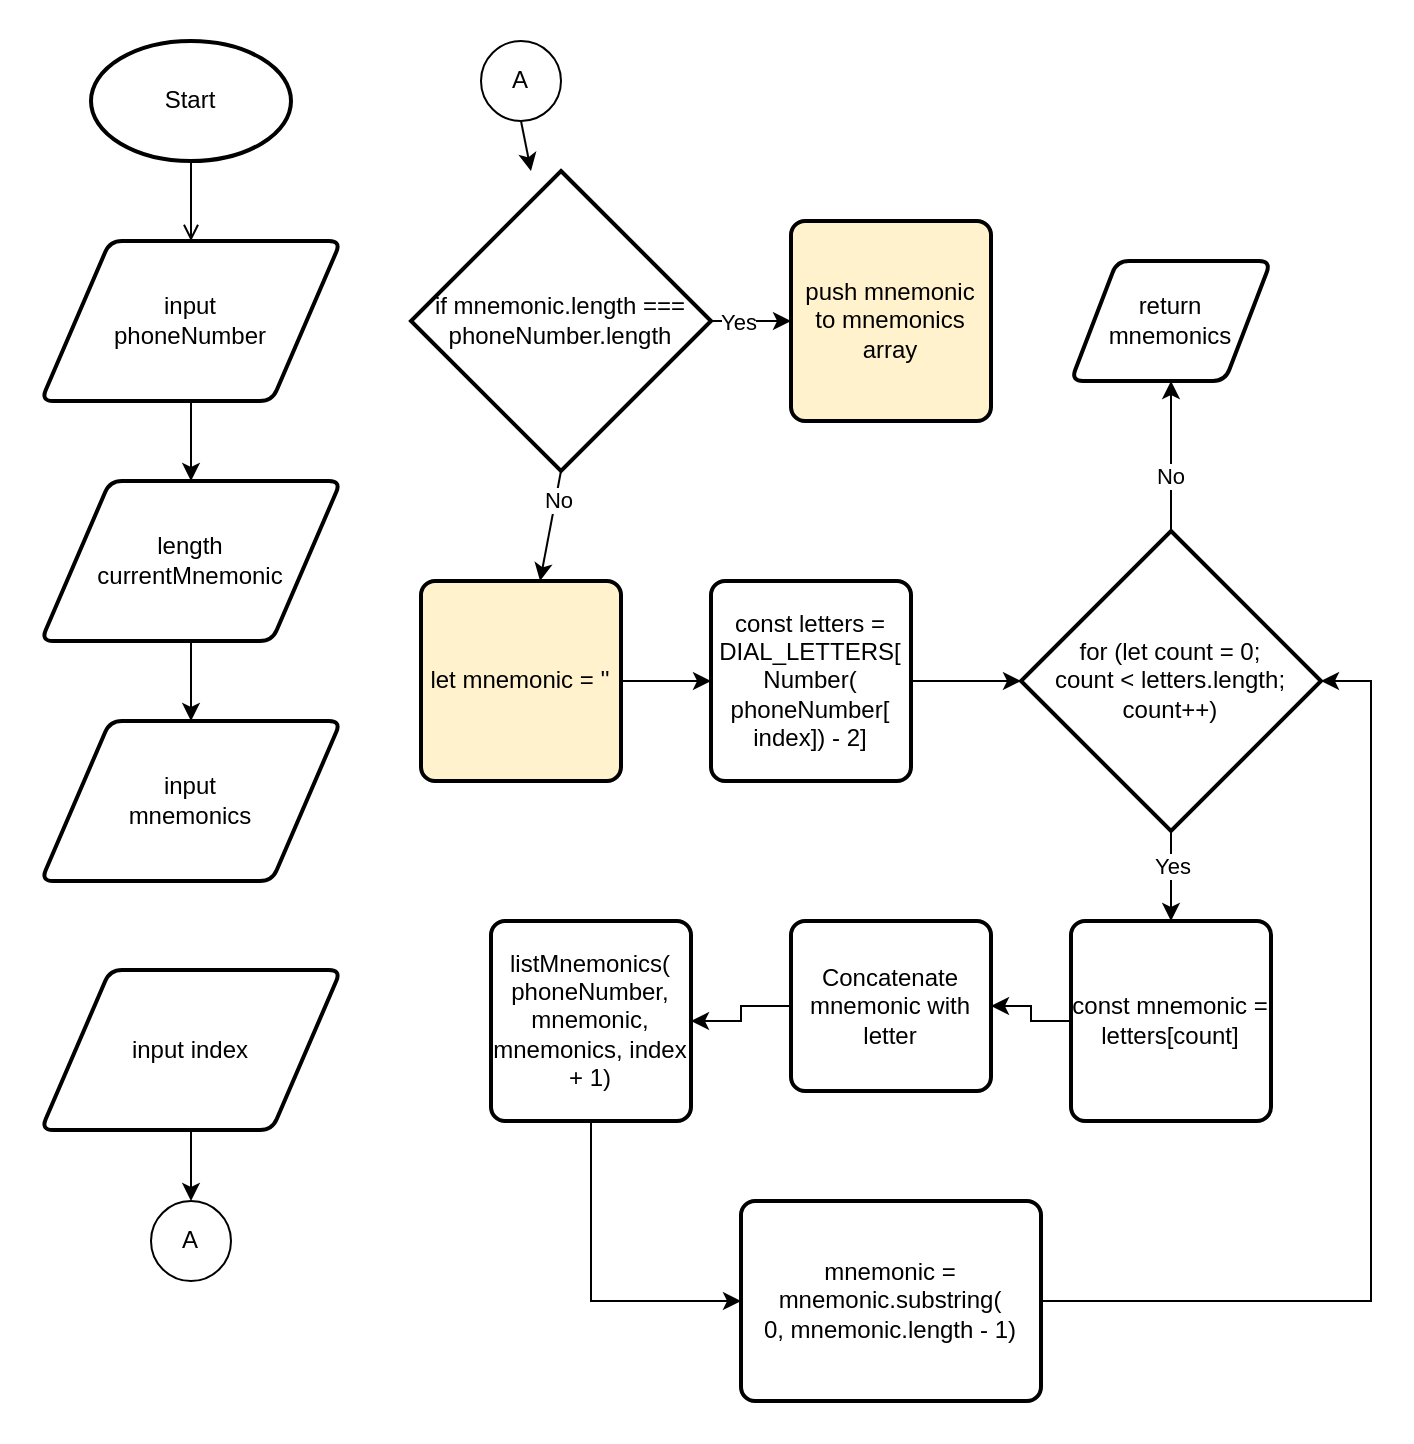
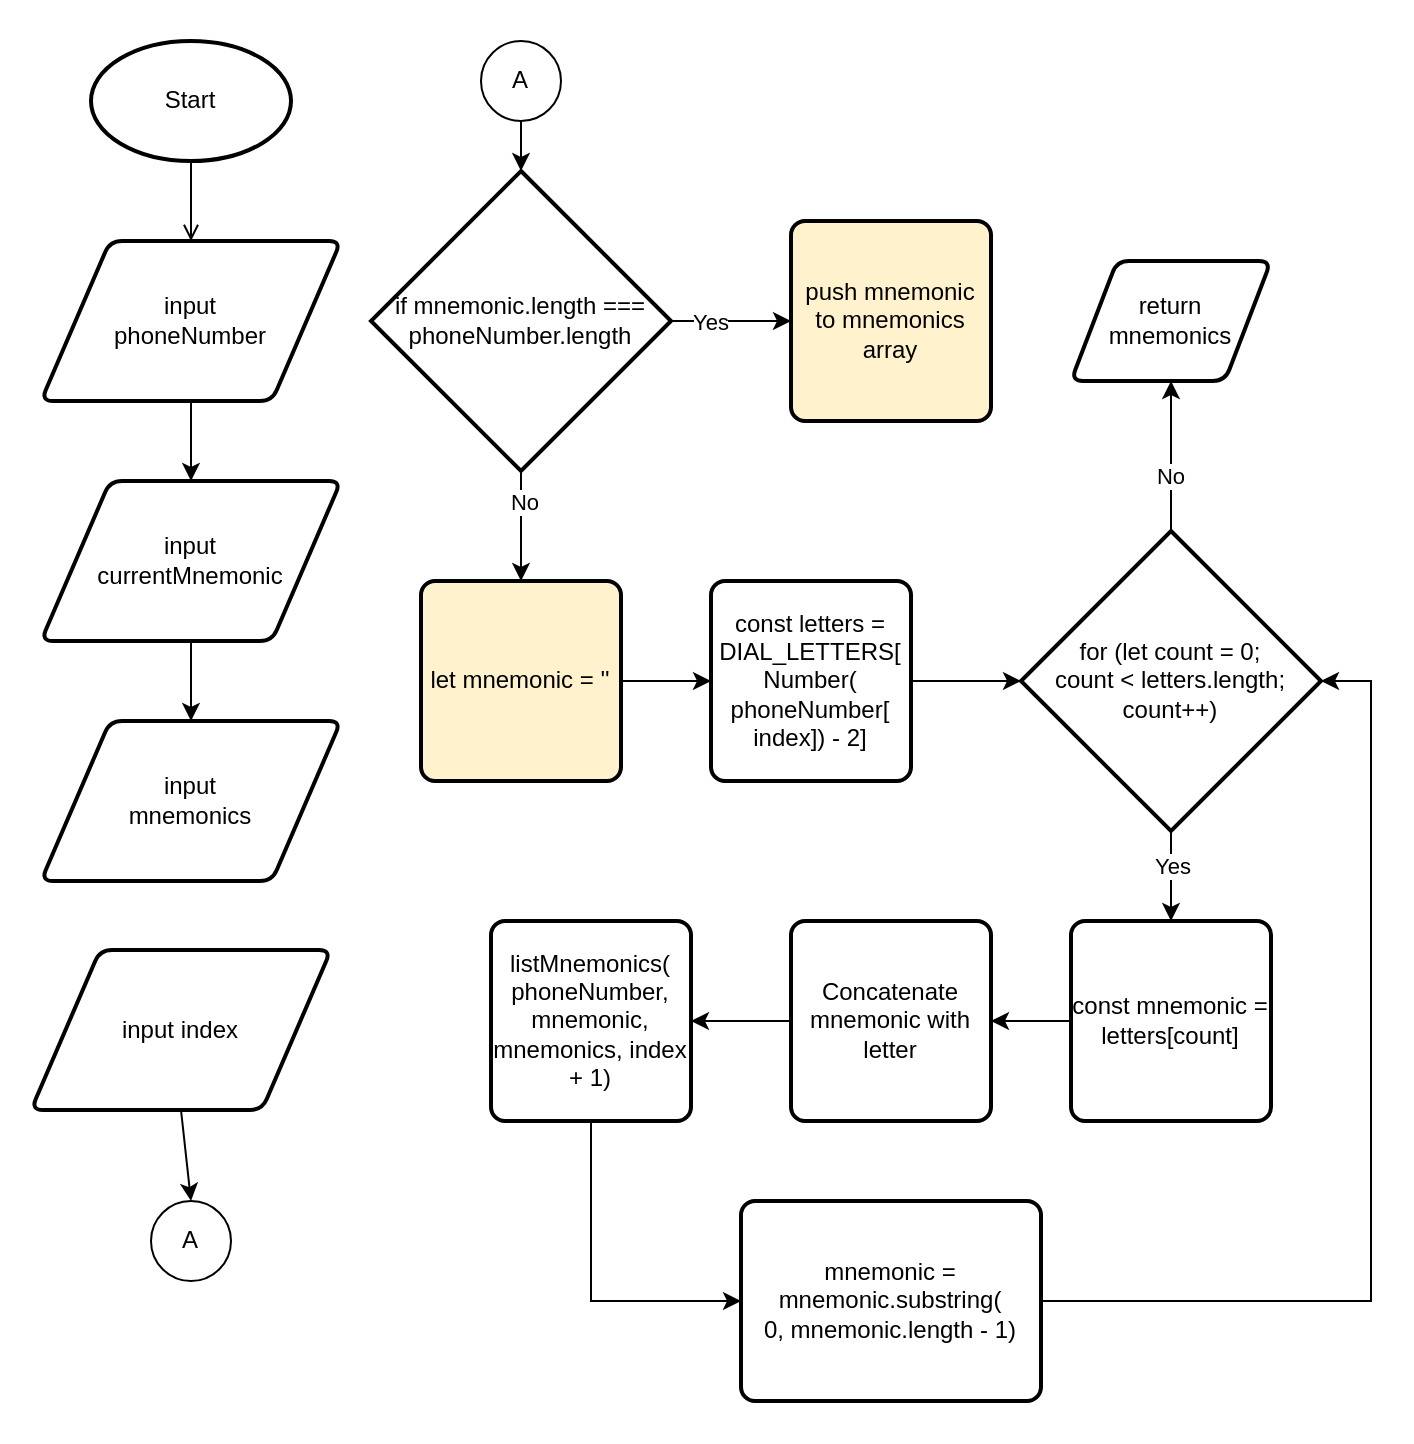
node "if mnemonic.length === phoneNumber.length": moved (561, 321) -> (521, 321)
node "length currentMnemonic": label "length currentMnemonic" -> "input currentMnemonic"
node "Concatenate mnemonic with letter": size 200x170 -> 200x200
node "input index": moved (191, 1050) -> (181, 1030)
